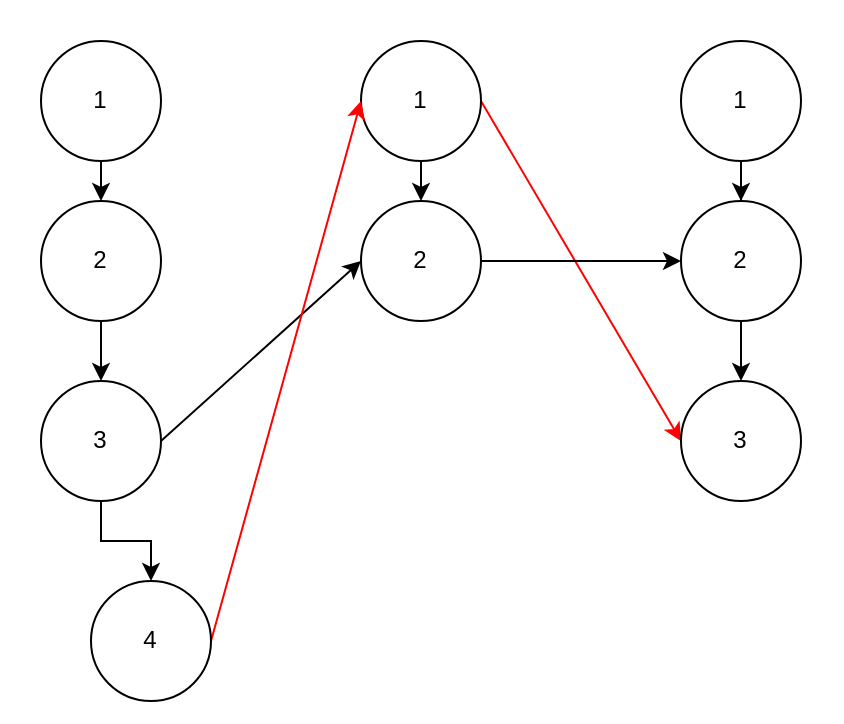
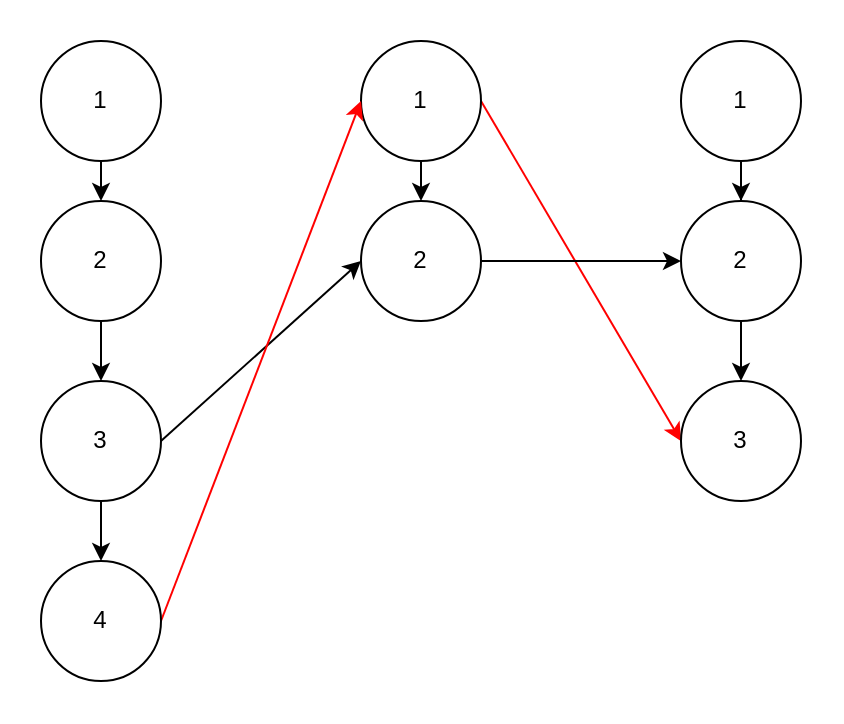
node "4": moved (151, 641) -> (101, 621)
